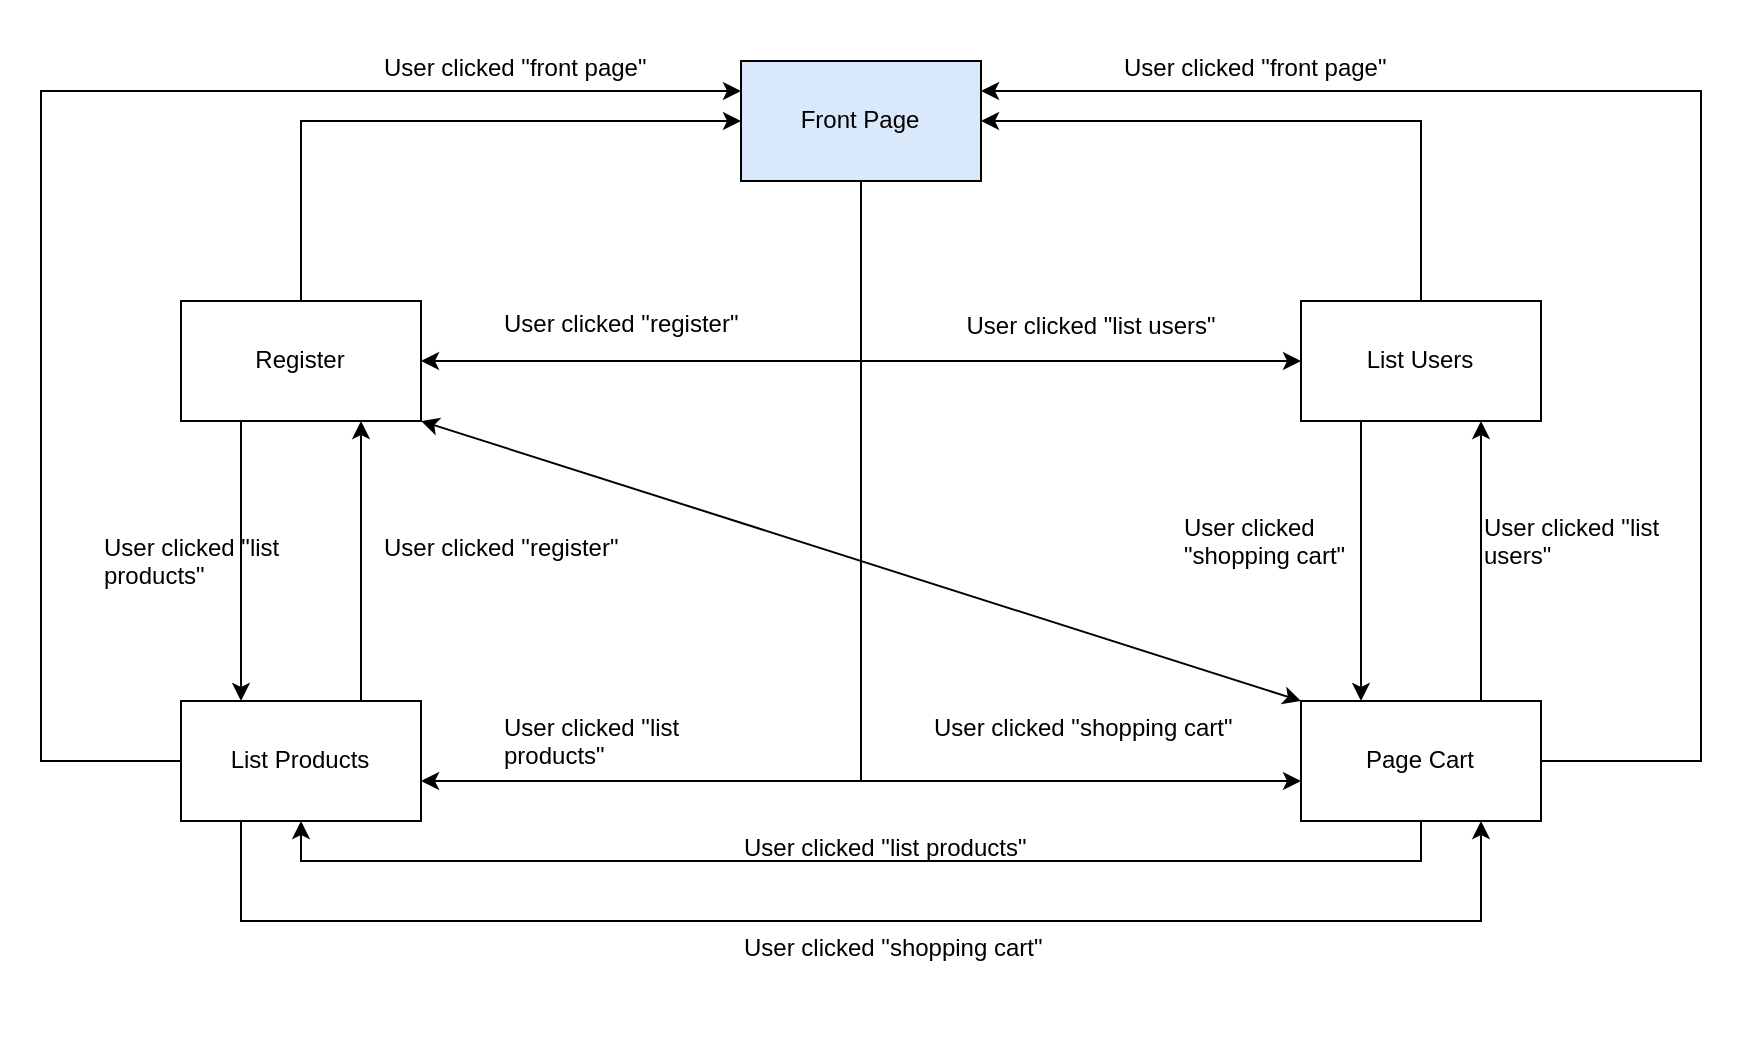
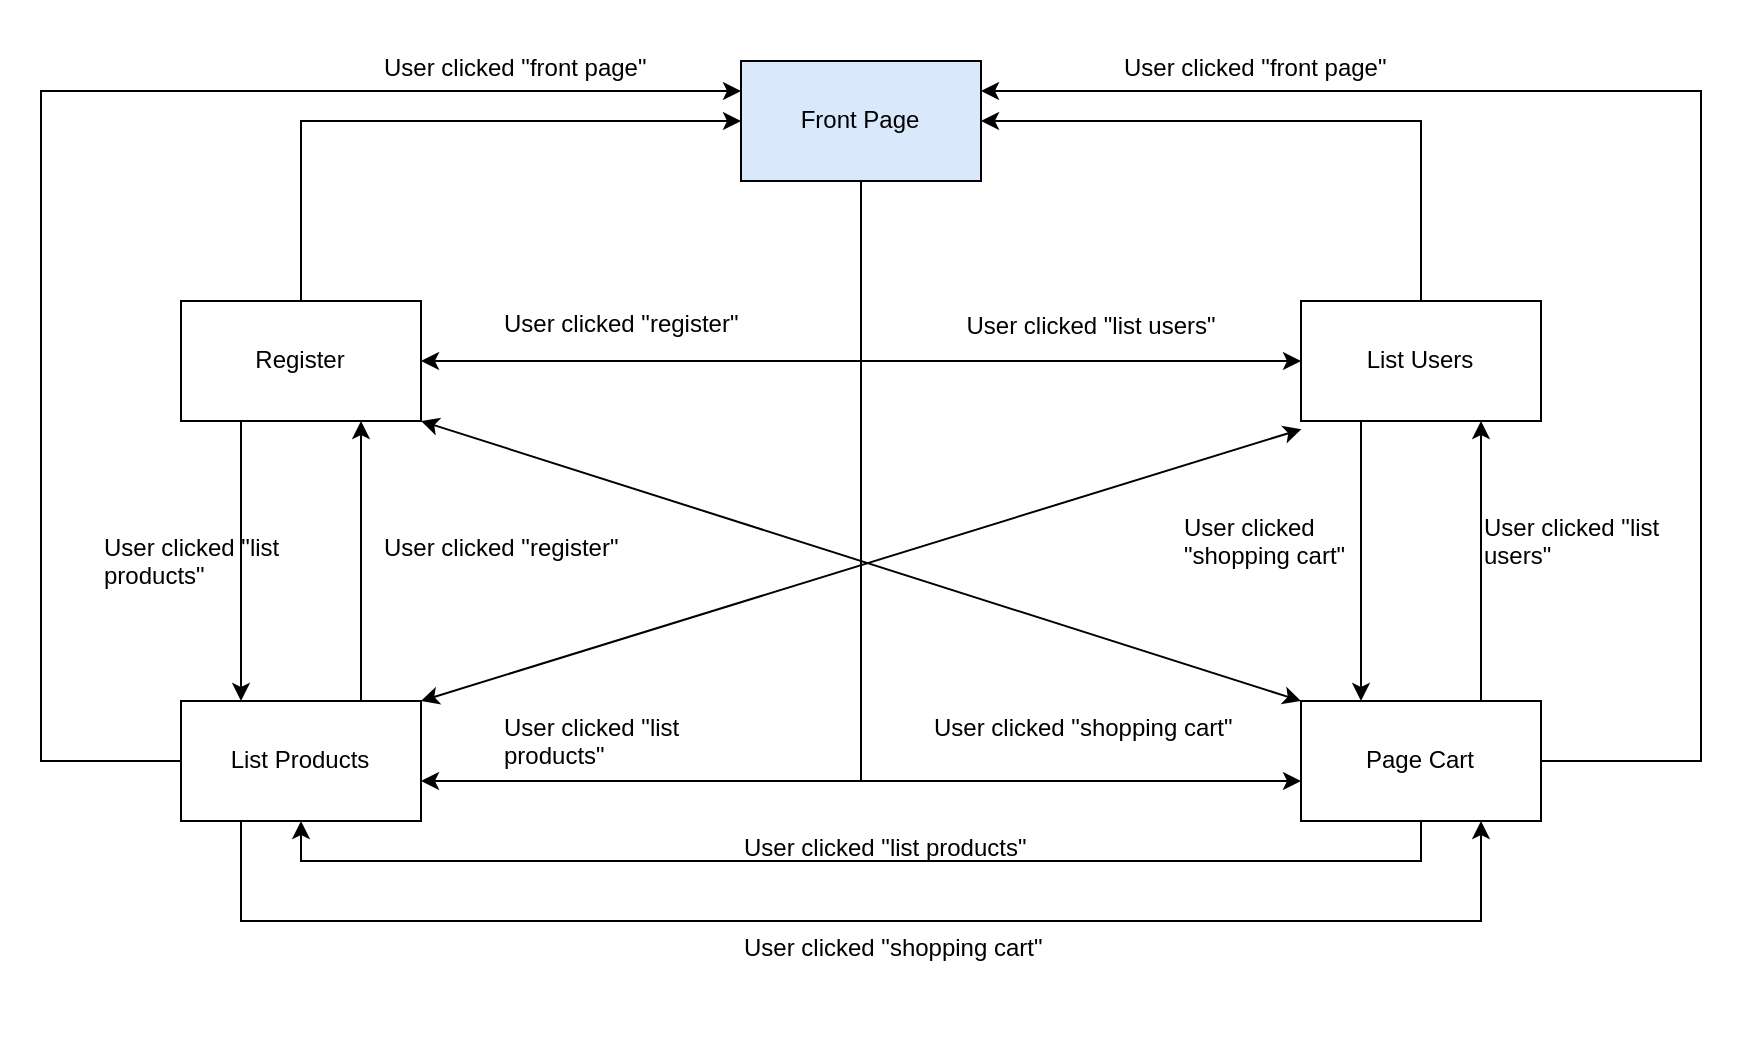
edge "List Users" -- "List Products": added
